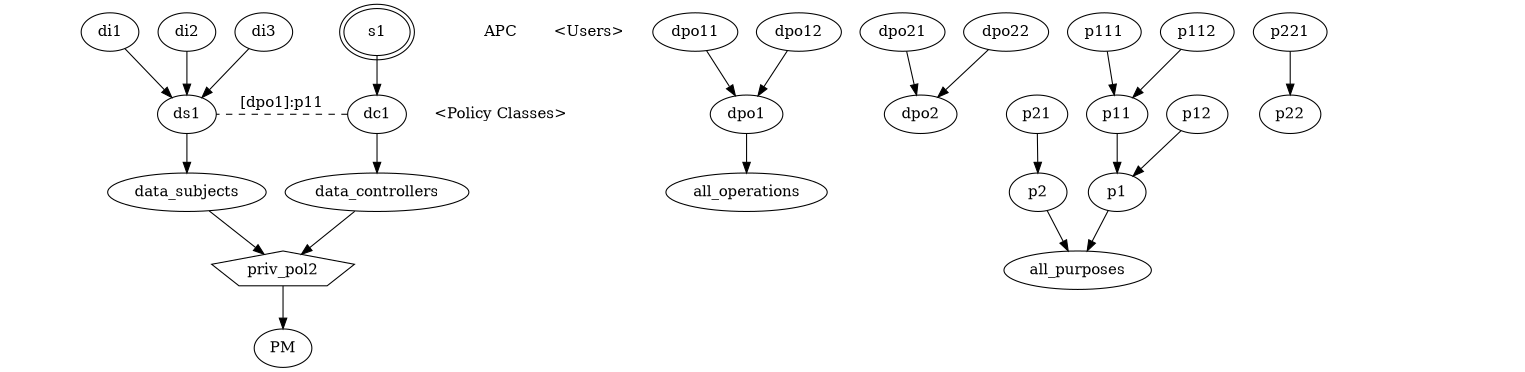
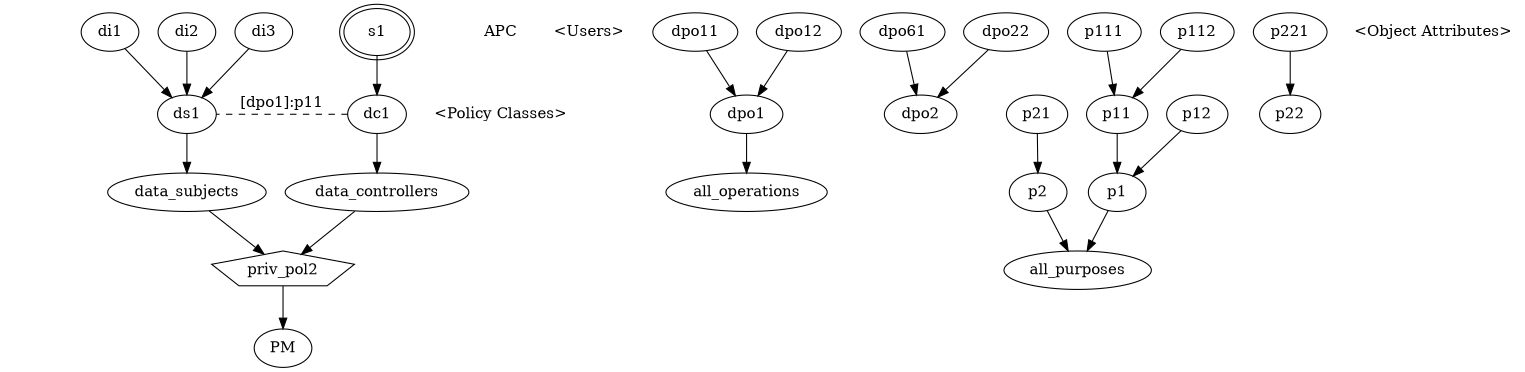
node "dpo21": label "dpo21" -> "dpo61"
node "<Object Attributes>": added
